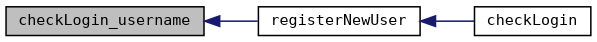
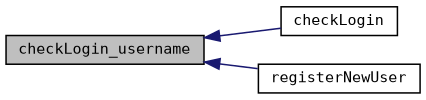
edge "checkLogin" -> "registerNewUser": now "checkLogin" -> "checkLogin_username"
